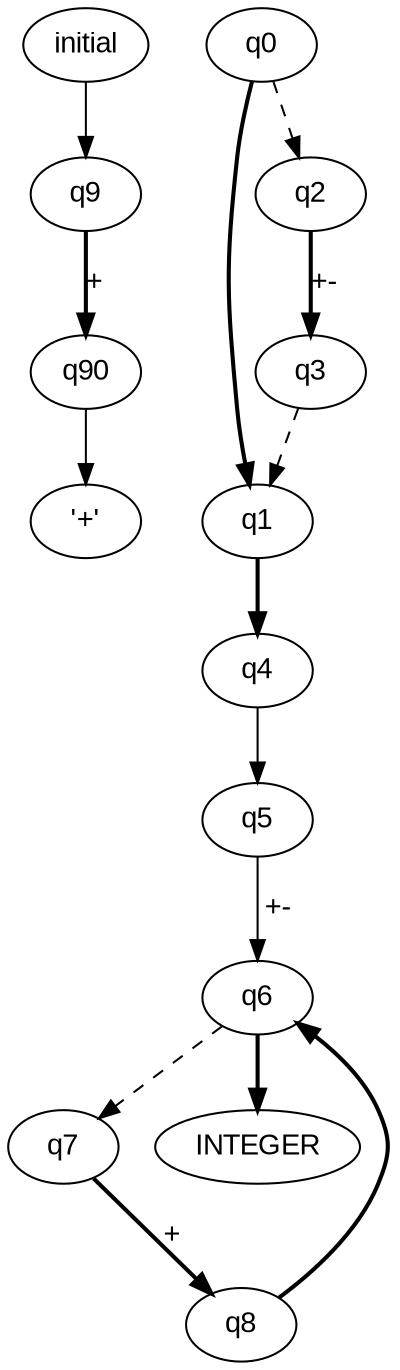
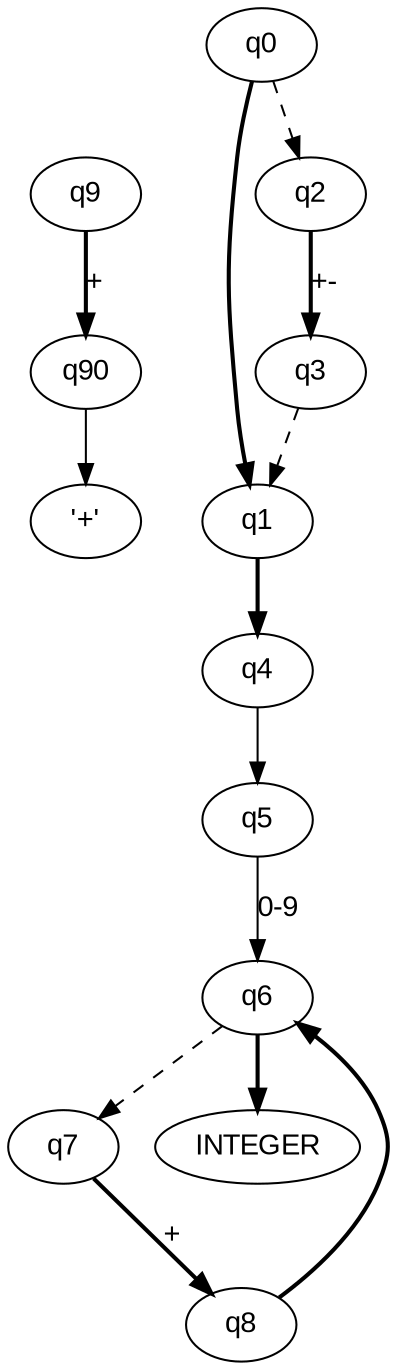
node "initial": removed
edge "q5" -> "q6": label "+-" -> "0-9"
